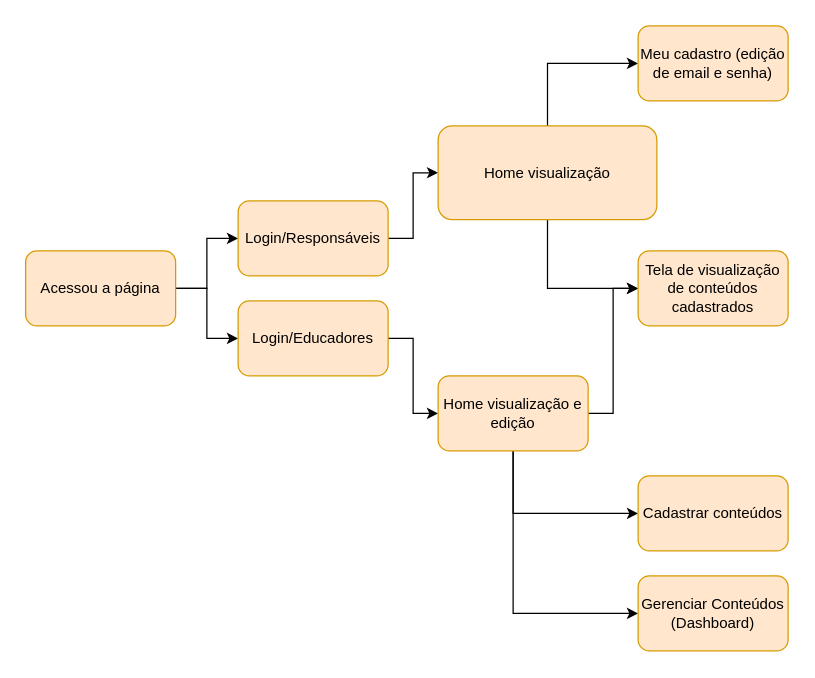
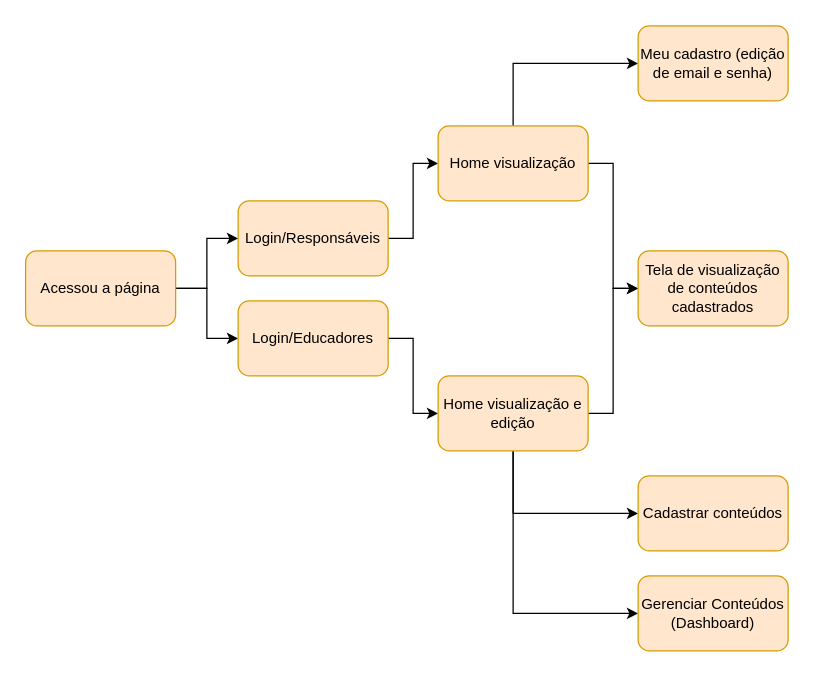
node "Home visualização": size 219x94 -> 150x75
